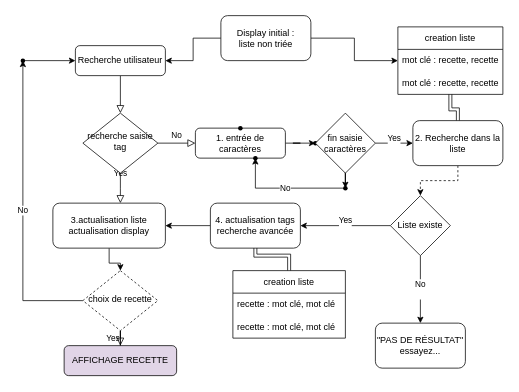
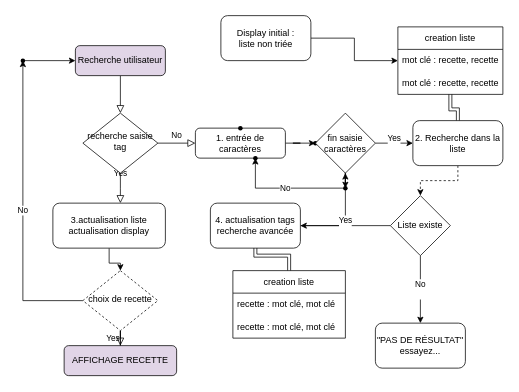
node "Recherche utilisateur": fillcolor #ffffff -> #e1d5e7
edge "Display initial : liste non triée" -> "Recherche utilisateur": removed
edge "4. actualisation tags recherche avancée" -> "3.actualisation liste actualisation display": now "4. actualisation tags recherche avancée" -> "fin saisie caractères"
